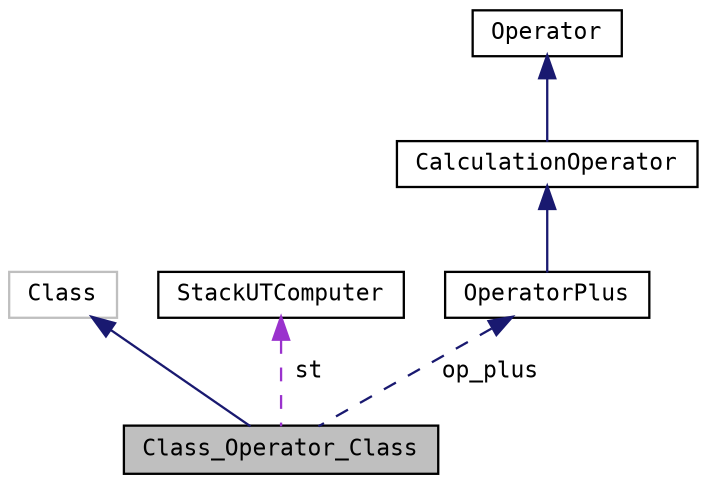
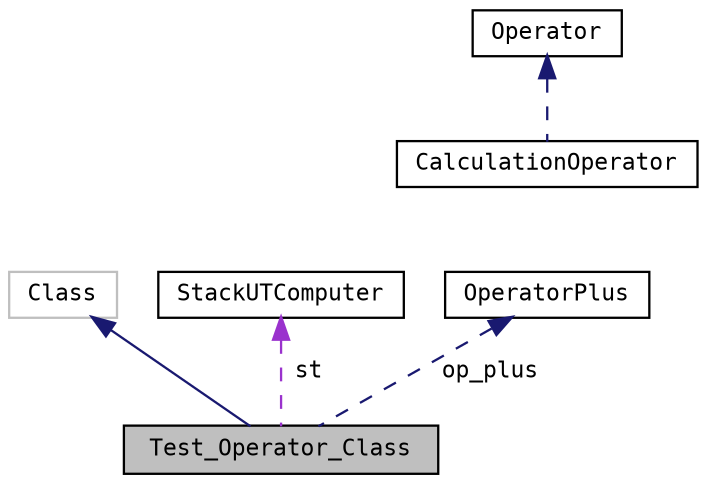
edge "CalculationOperator" -> "Operator": style solid -> dashed
edge "OperatorPlus" -> "CalculationOperator": removed
node "Class_Operator_Class": label "Class_Operator_Class" -> "Test_Operator_Class"
